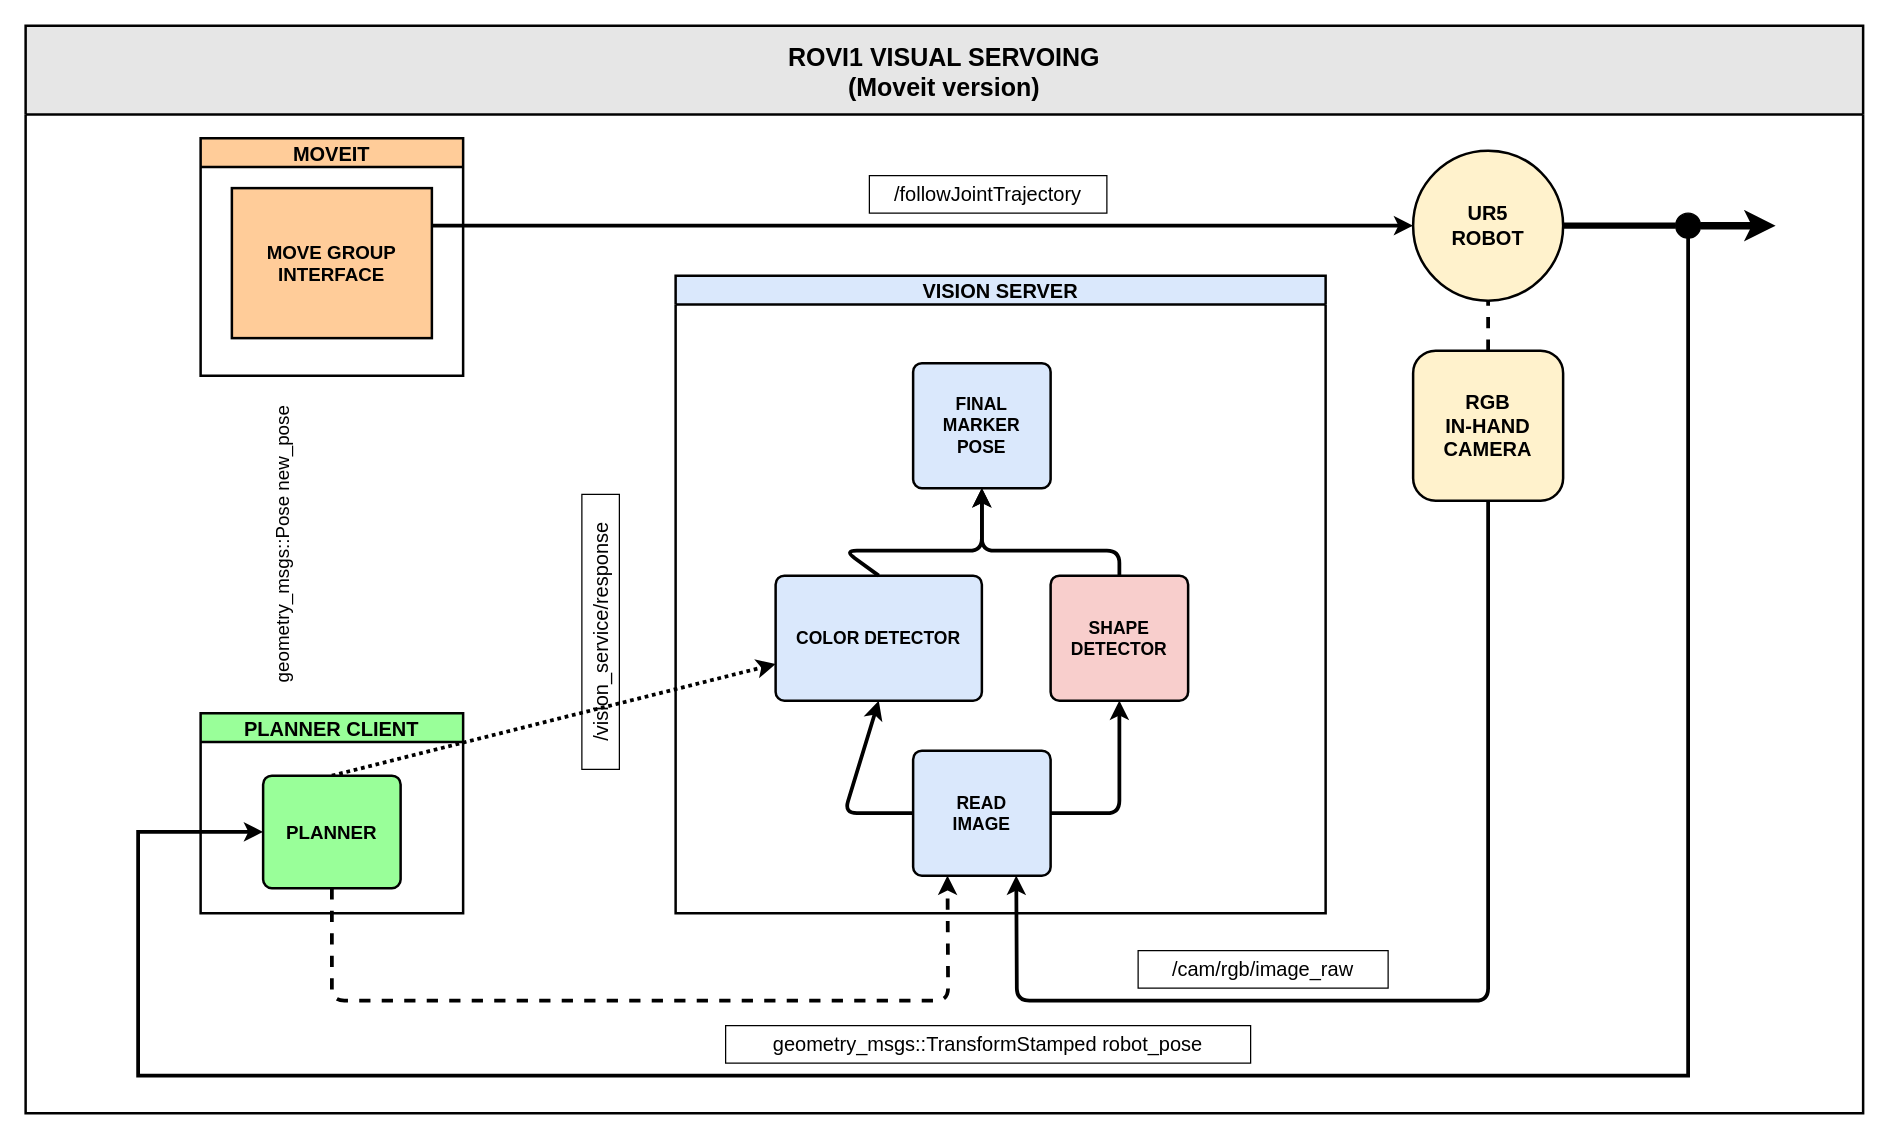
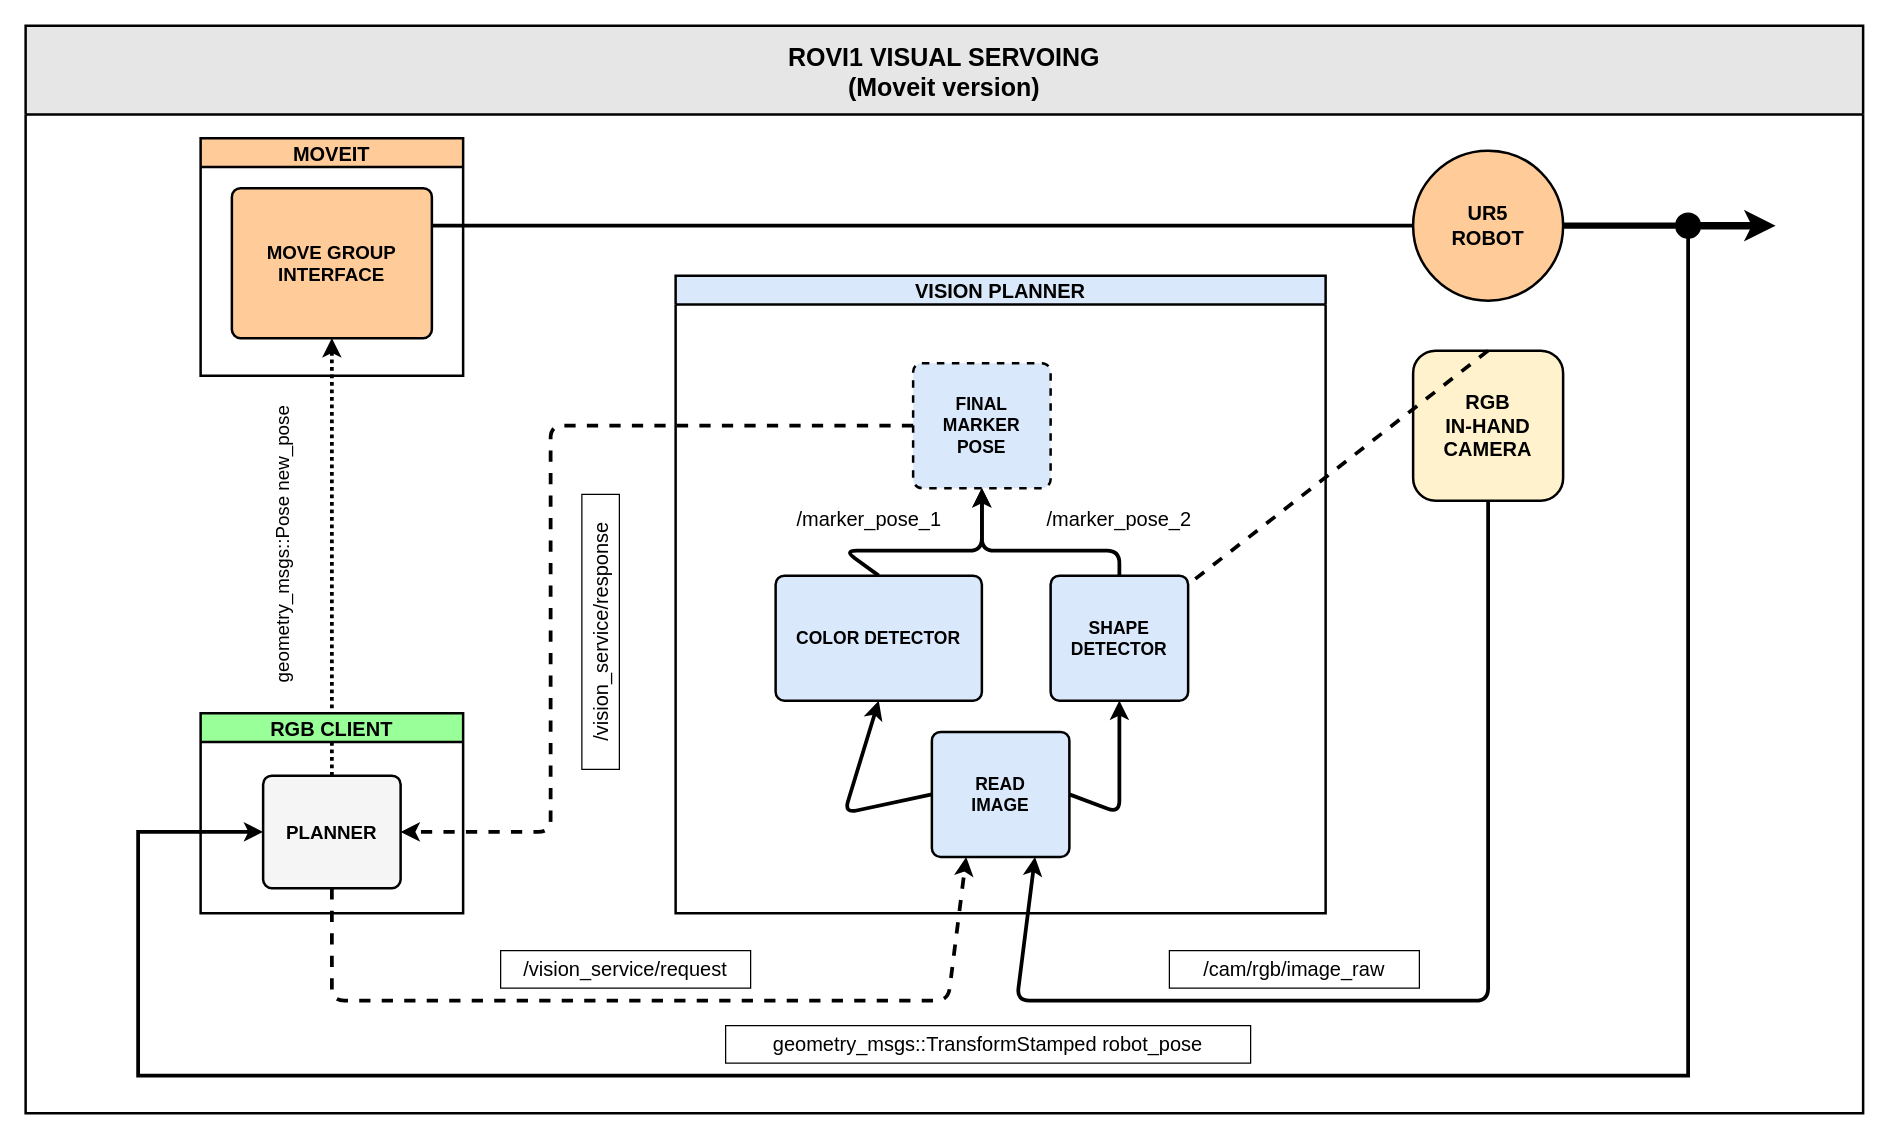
node "/followJointTrajectory": removed
edge "MOVE GROUP INTERFACE" -> "UR5 ROBOT": arrowhead classic -> none
node "UR5 ROBOT": fillcolor #fff2cc -> #ffcc99
node "MOVE GROUP INTERFACE": shape rectangle -> rounded rectangle
node "VISION SERVER": label "VISION SERVER" -> "VISION PLANNER"
edge "UR5 ROBOT" -- "RGB IN-HAND CAMERA": now "SHAPE DETECTOR" -- "RGB IN-HAND CAMERA"
node "FINAL MARKER POSE": style solid -> dashed
node "/marker_pose_1": added
node "/marker_pose_2": added
node "SHAPE DETECTOR": fillcolor #f8cecc -> #dae8fc
edge "FINAL MARKER POSE" -> "PLANNER": added
edge "PLANNER" -> "COLOR DETECTOR": now "PLANNER" -> "MOVE GROUP INTERFACE"
node "PLANNER CLIENT": label "PLANNER CLIENT" -> "RGB CLIENT"
node "READ IMAGE": moved (982, 813) -> (1001, 794)
node "PLANNER": fillcolor #99ff99 -> #f5f5f5
node "/vision_service/request": added
node "/cam/rgb/image_raw": moved (1263, 969) -> (1294, 969)
